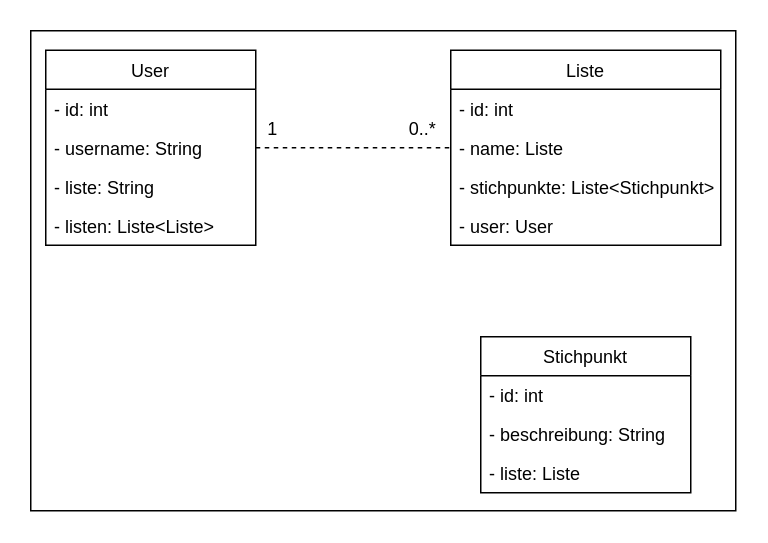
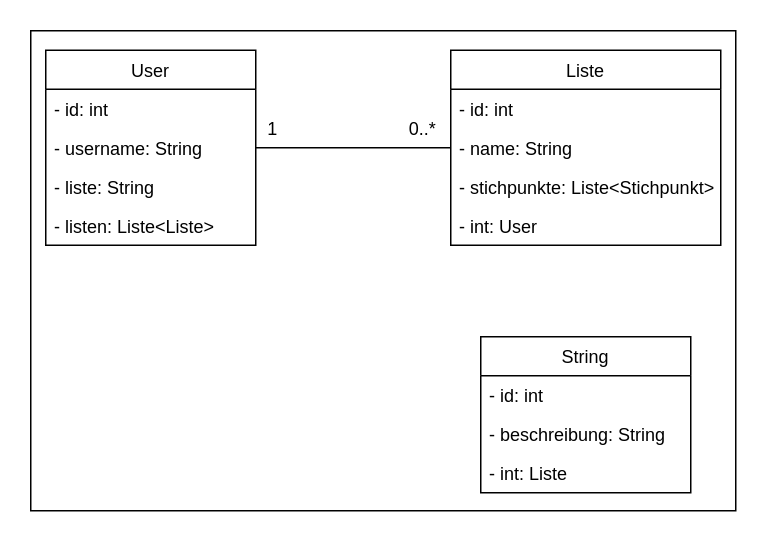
edge "- username: String" -- "Liste": style dashed -> solid
node "- name: Liste": label "- name: Liste" -> "- name: String"
node "- user: User": label "- user: User" -> "- int: User"
node "Stichpunkt": label "Stichpunkt" -> "String"
node "- liste: Liste": label "- liste: Liste" -> "- int: Liste"
